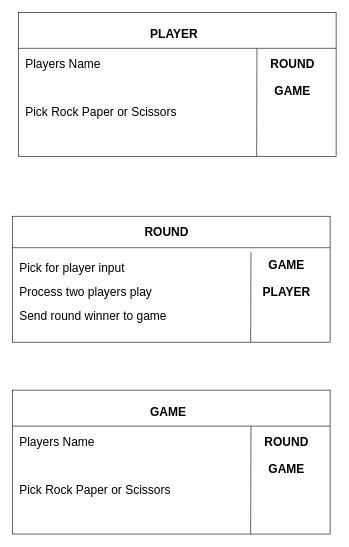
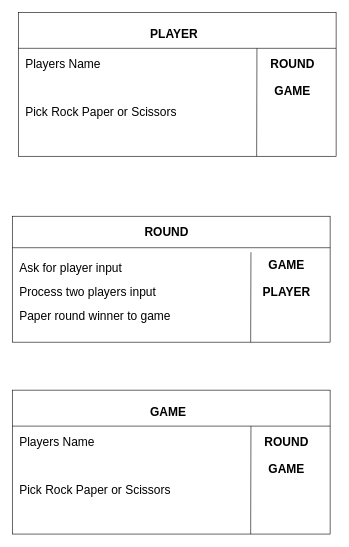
node "Pick for player input": label "Pick for player input" -> "Ask for player input"
node "Process two players play": label "Process two players play" -> "Process two players input"
node "Send round winner to game": label "Send round winner to game" -> "Paper round winner to game"
